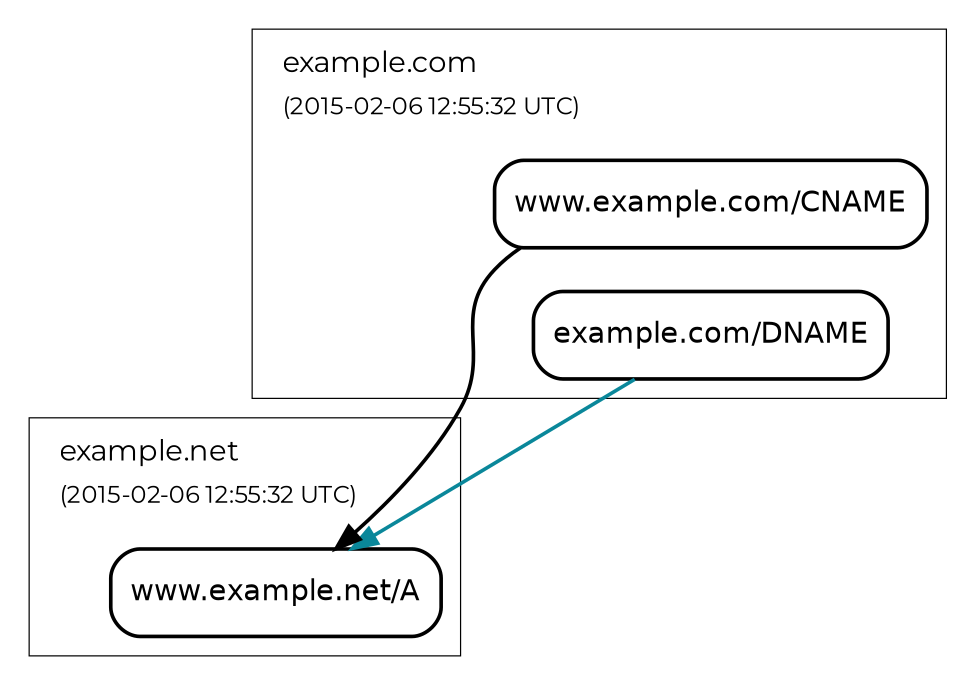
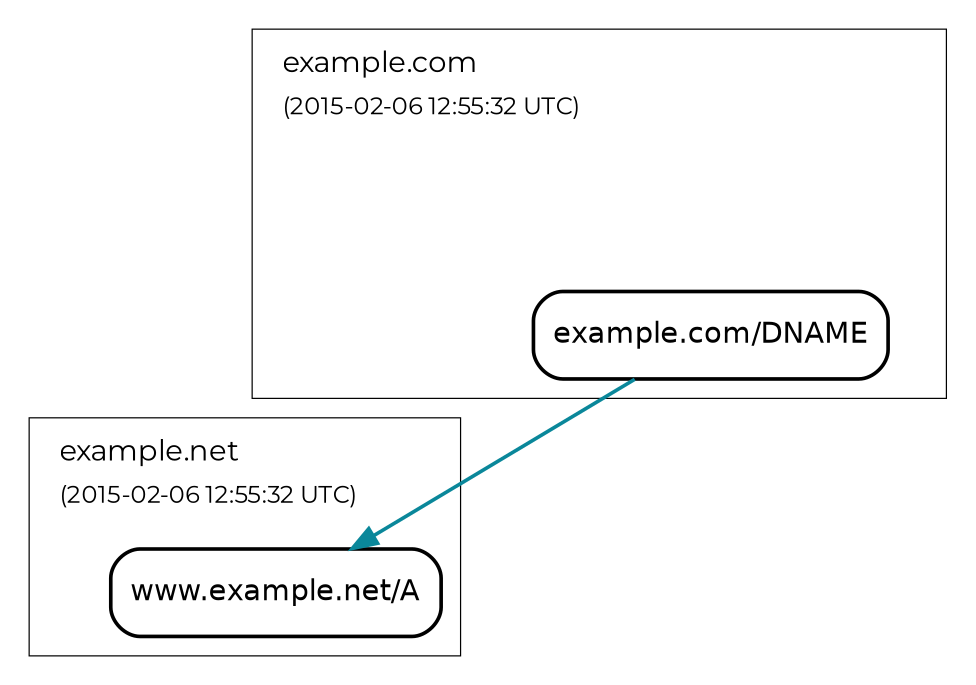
node "www.example.com/CNAME": removed
